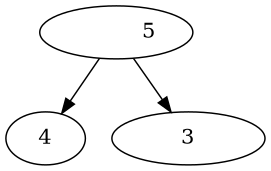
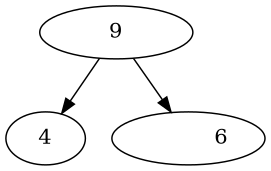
node "5": label "5" -> "9"
node "3": label "3" -> "6"
